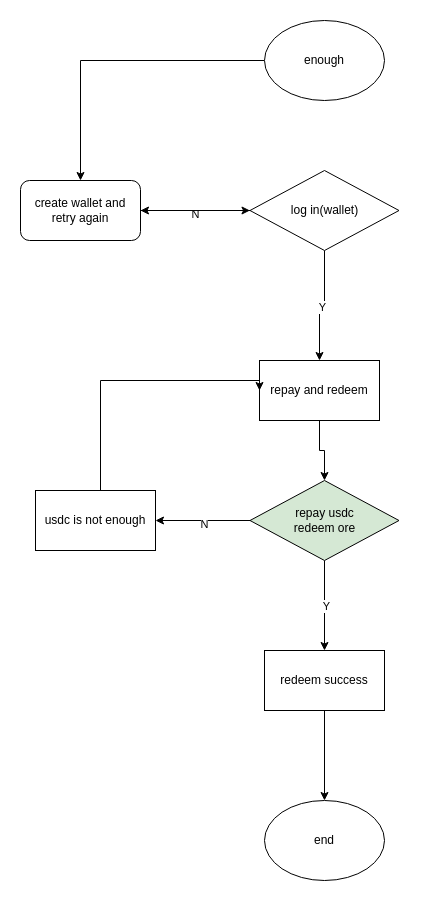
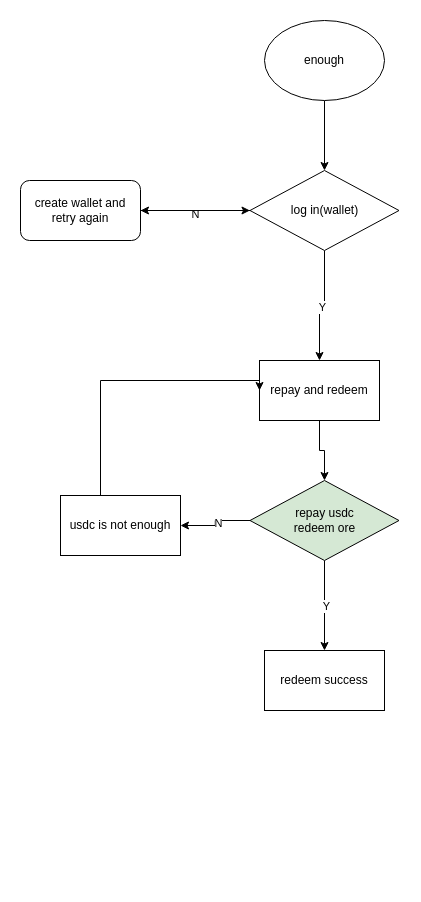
edge "enough" -> "create wallet and retry again": now "enough" -> "log in(wallet)"
node "usdc is not enough": moved (96, 521) -> (121, 526)
edge "redeem success" -> "end": removed
node "end": removed
